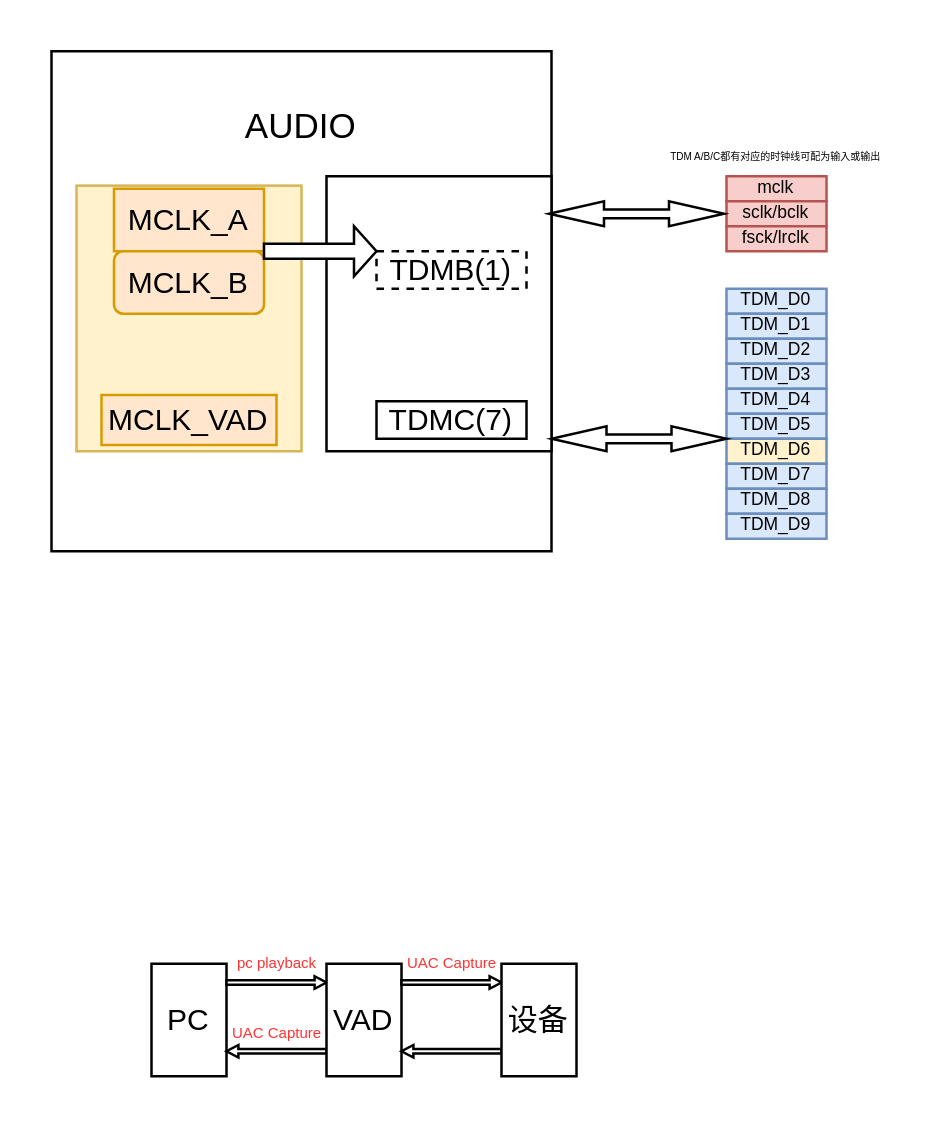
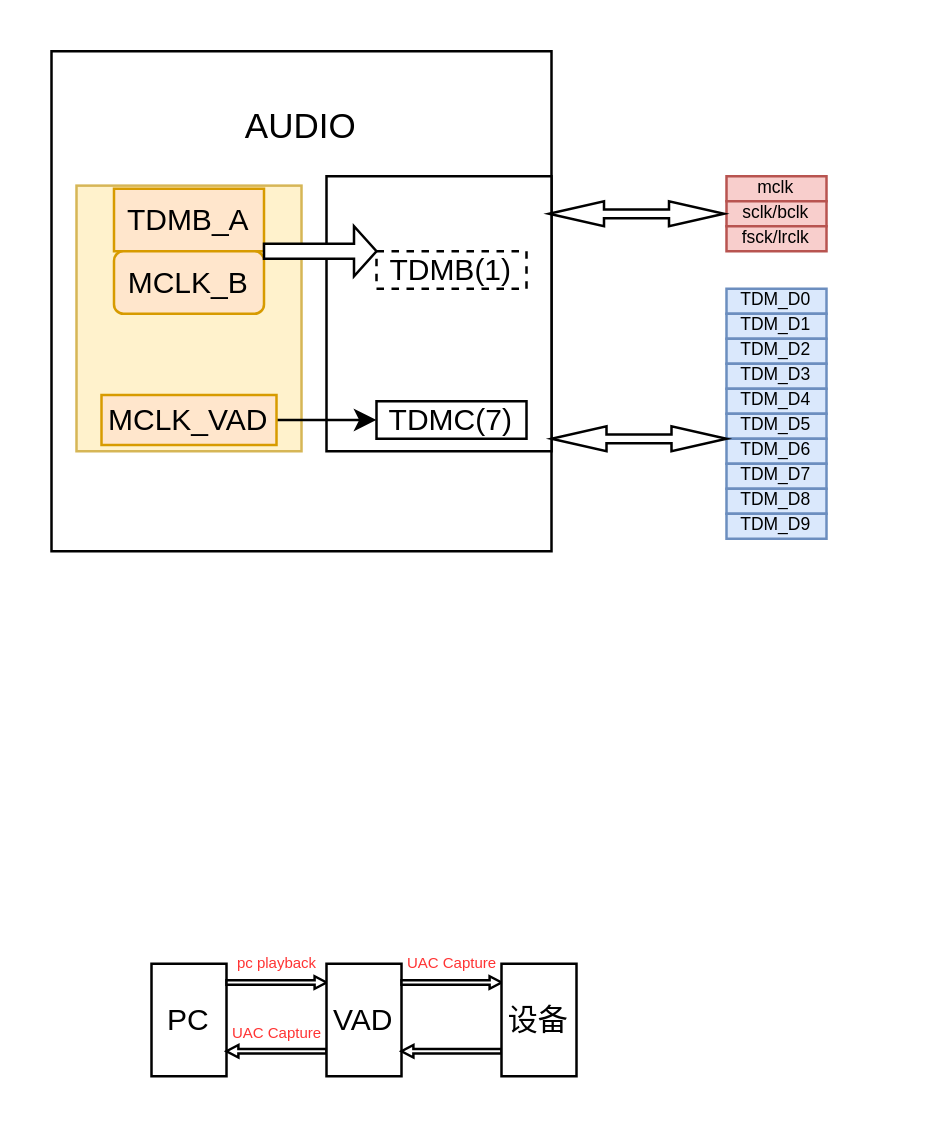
node "TDM A/B/C都有对应的时钟线可配为输入或输出": removed
node "MCLK_A": label "MCLK_A" -> "TDMB_A"
edge "MCLK_VAD" -> "TDMC(7)": added
node "TDM_D6": fillcolor #fff2cc -> #dae8fc
